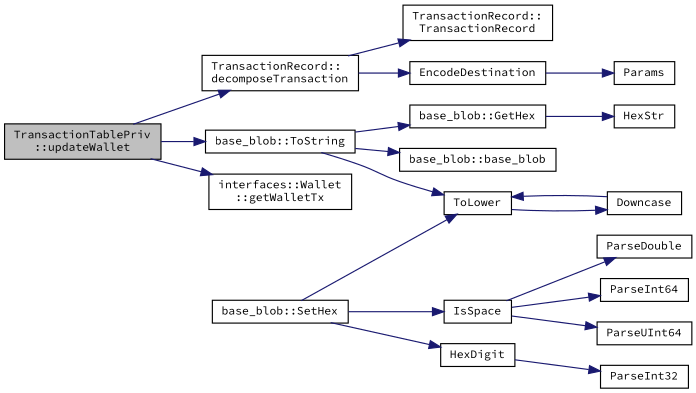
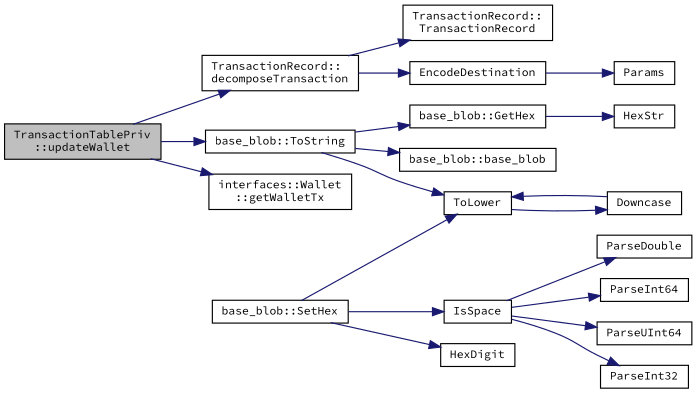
edge "HexDigit" -> "ParseInt32": now "IsSpace" -> "ParseInt32"
